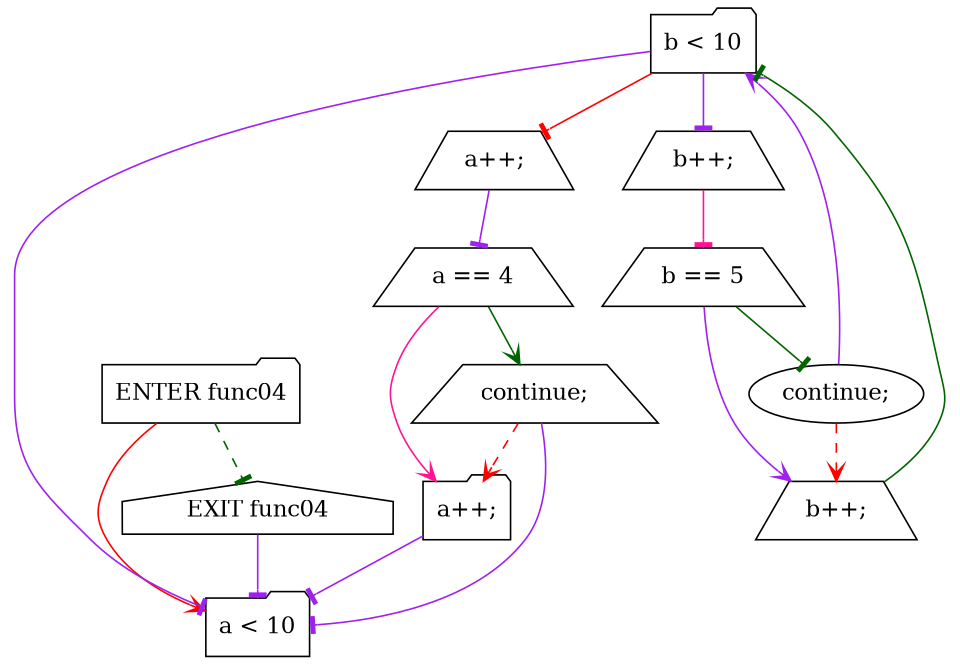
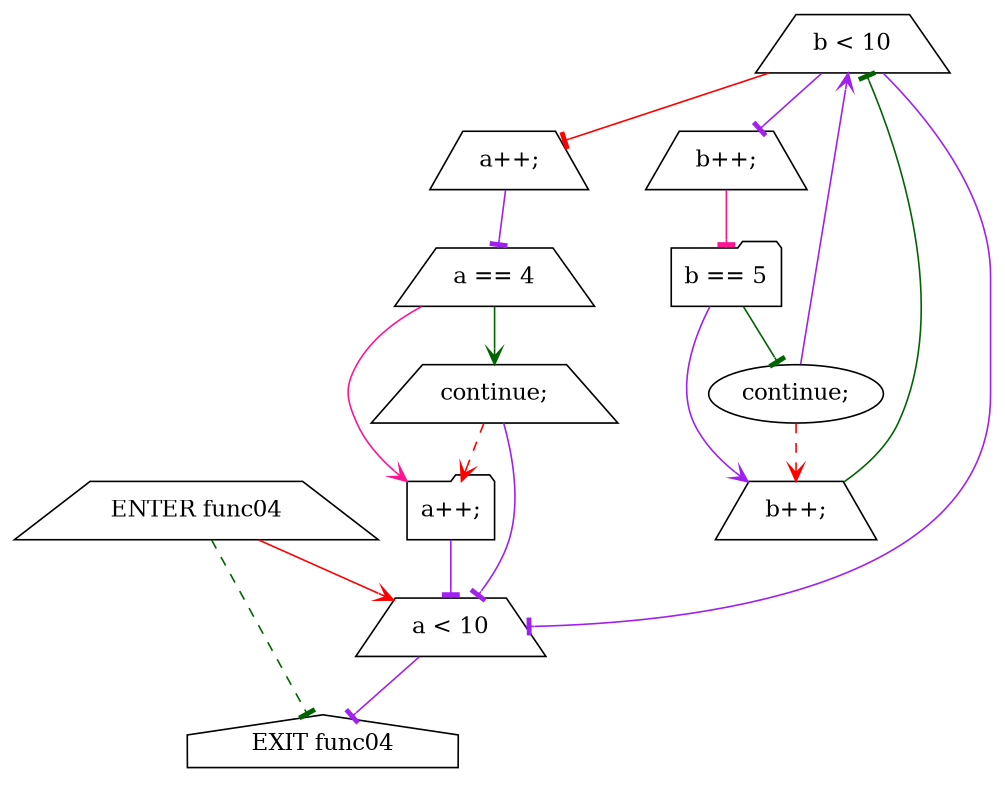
node "b < 10": shape folder -> trapezium
node "b == 5": shape trapezium -> folder
node "ENTER func04": shape folder -> trapezium
edge "EXIT func04" -> "a < 10": reversed
node "a < 10": shape folder -> trapezium
